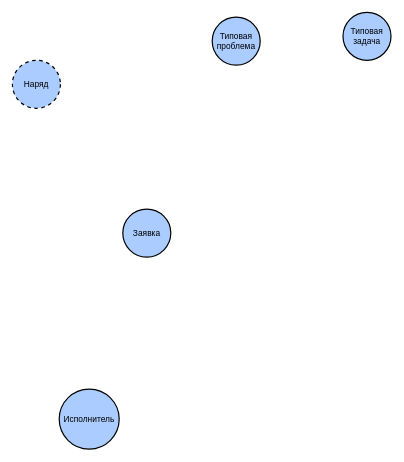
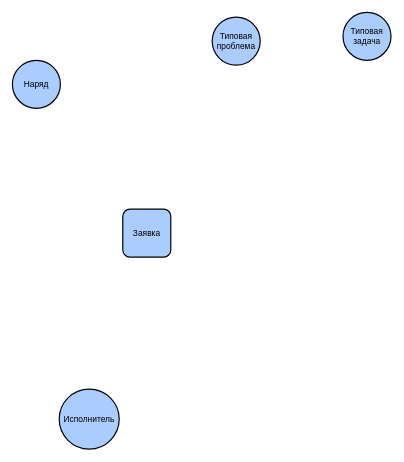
node "Наряд": style dashed -> solid
node "Заявка": shape ellipse -> rounded rectangle
